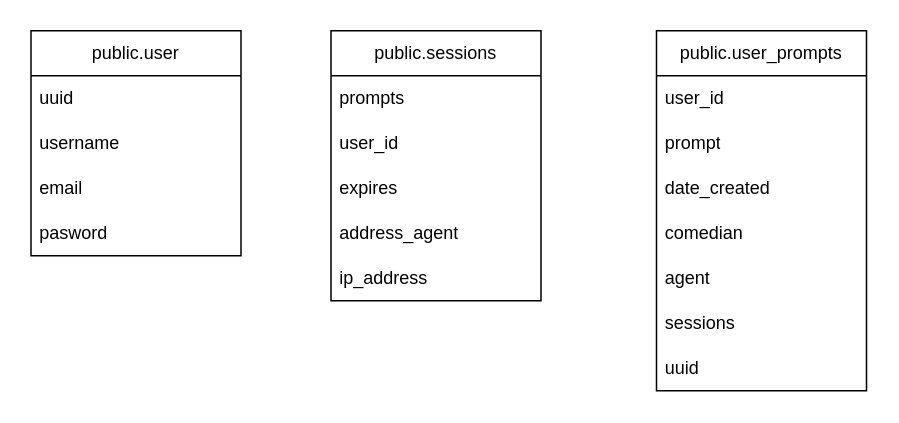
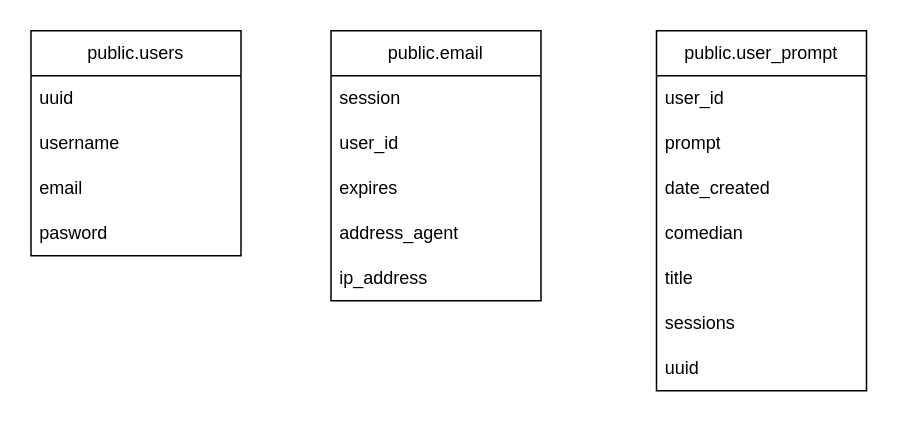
node "public.user": label "public.user" -> "public.users"
node "public.sessions": label "public.sessions" -> "public.email"
node "public.user_prompts": label "public.user_prompts" -> "public.user_prompt"
node "prompts": label "prompts" -> "session"
node "agent": label "agent" -> "title"
